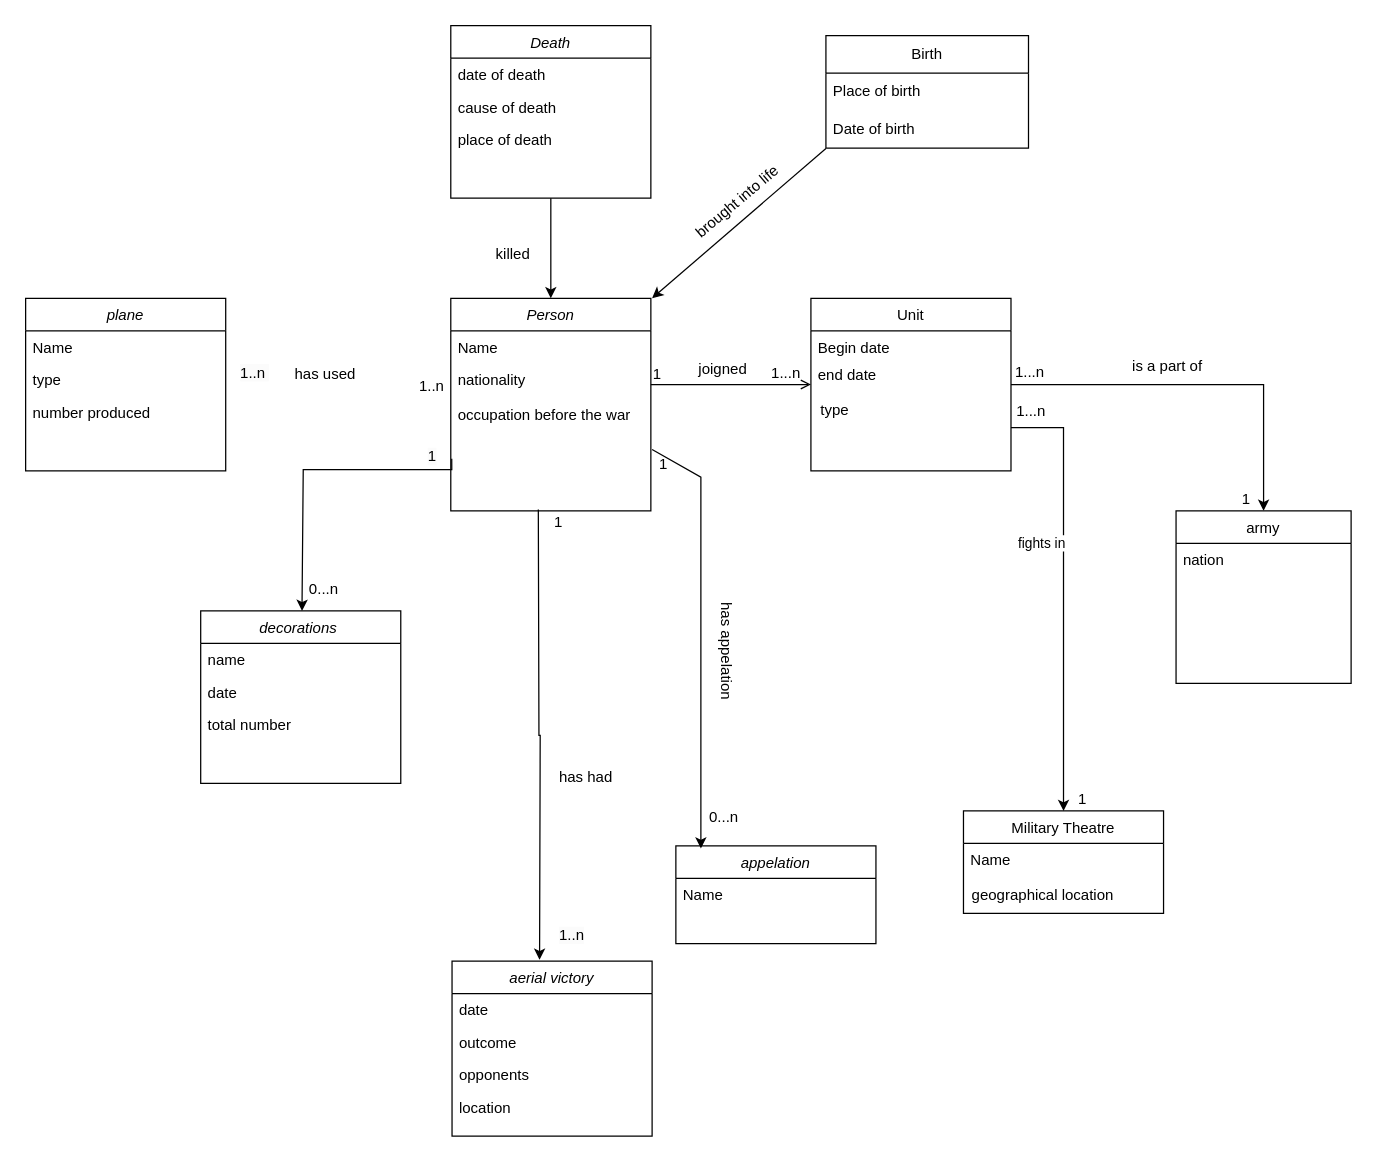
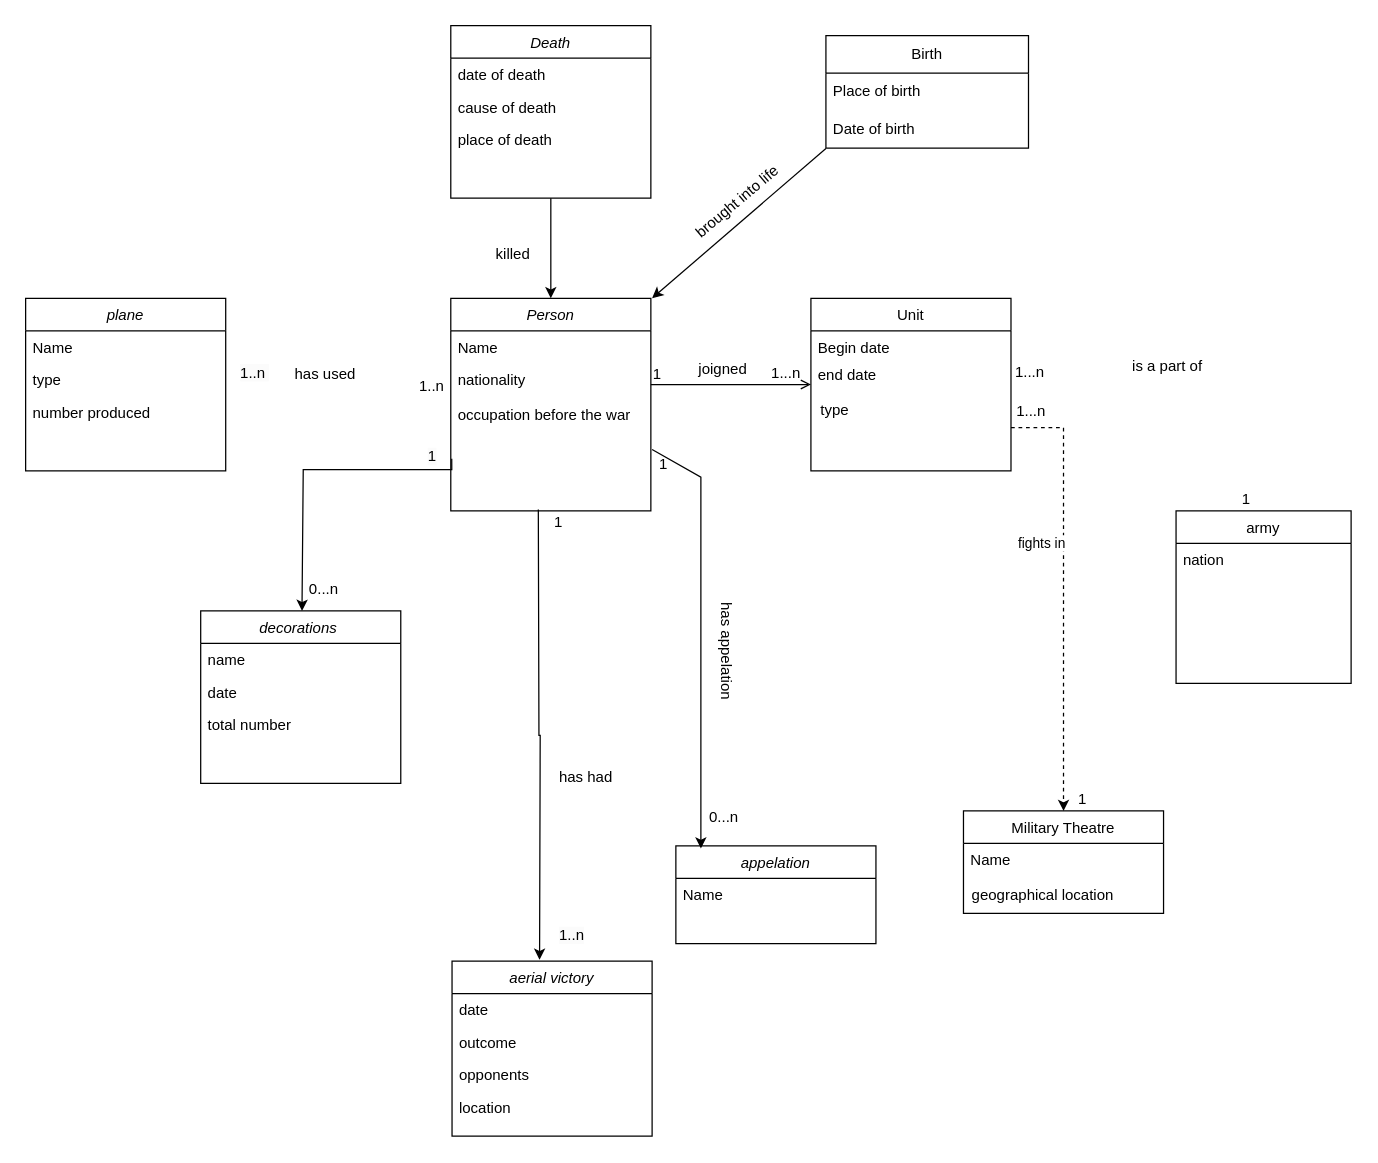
edge "Unit" -> "army": removed
edge "Unit" -> "Military Theatre": style solid -> dashed
